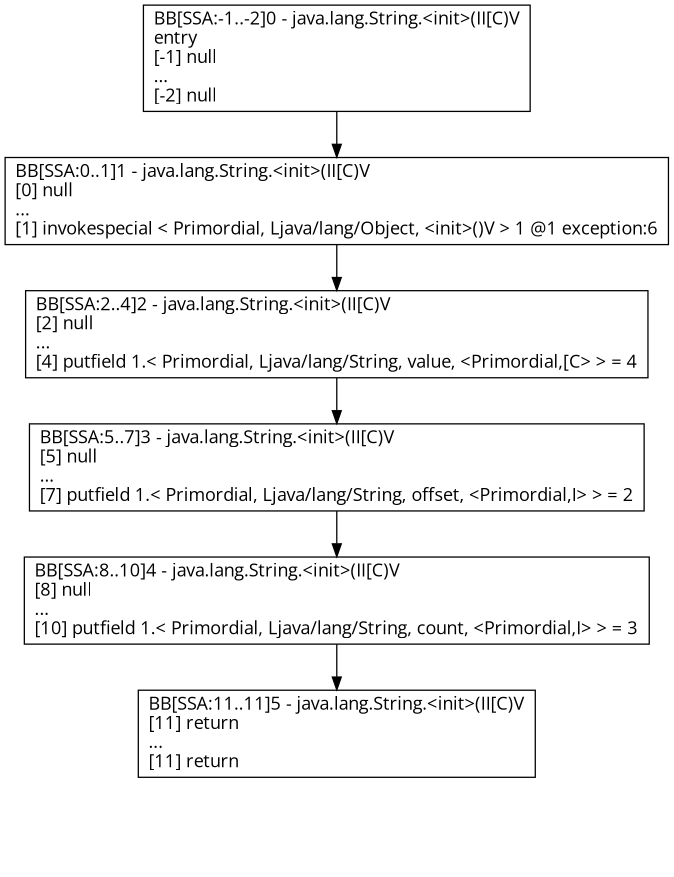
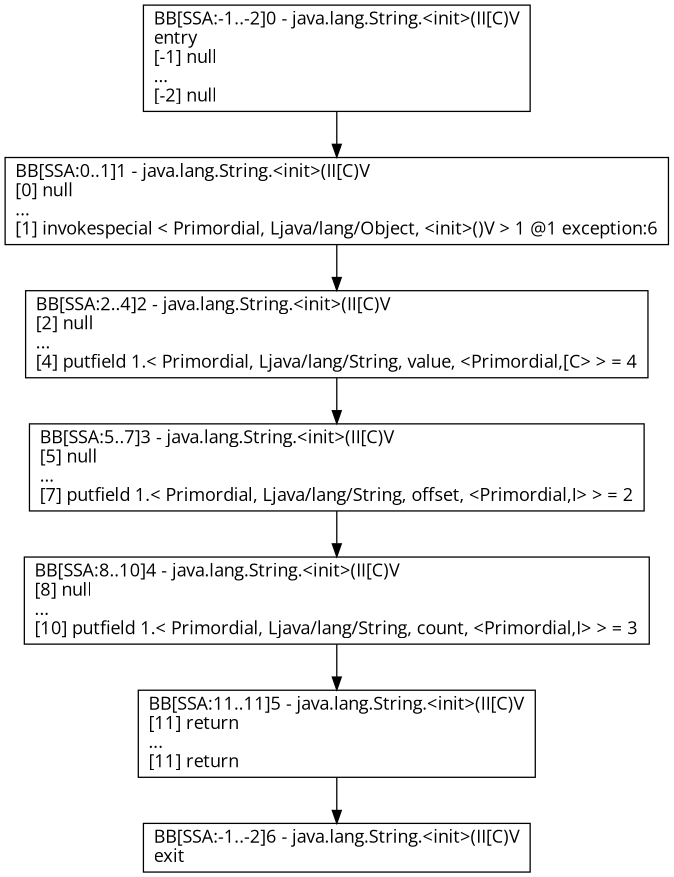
node "BB[SSA:-1..-2]6 - java.lang.String.<init>(II[C)V exit": added
